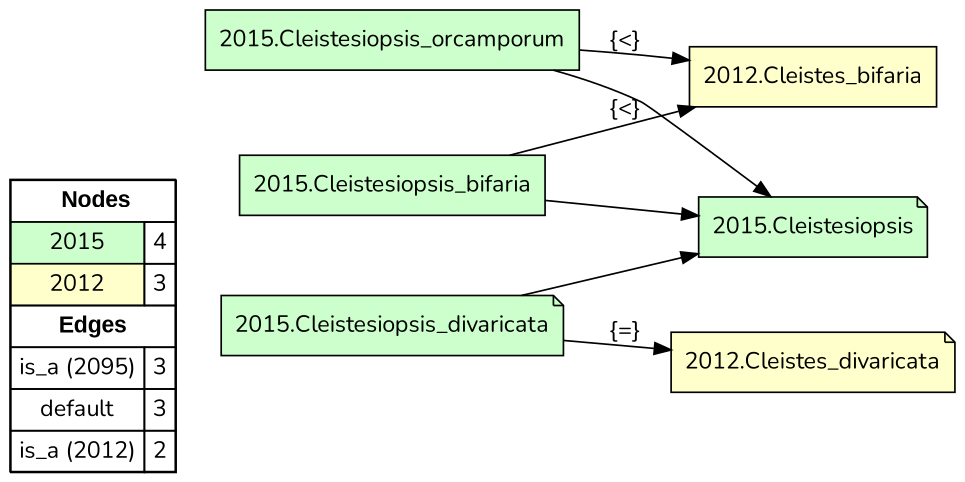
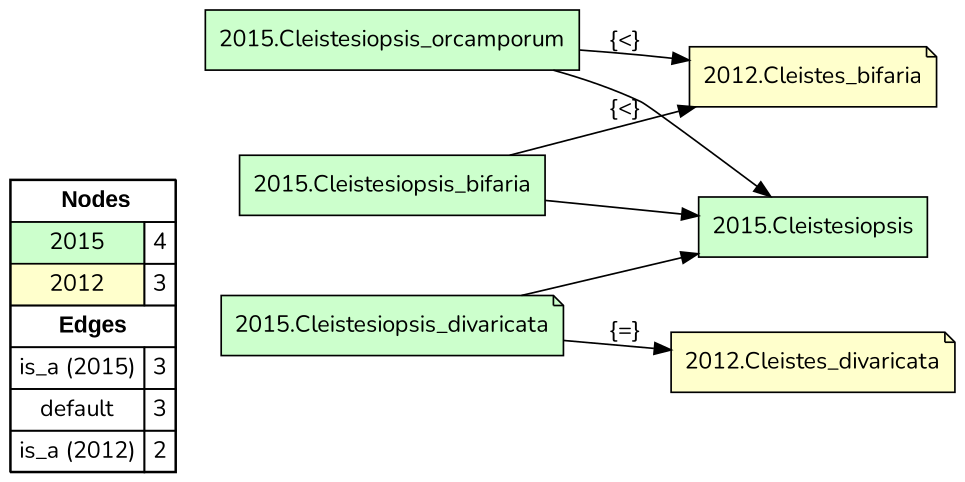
node "2012.Cleistes_bifaria": shape box -> note
node "2015.Cleistesiopsis": shape note -> box
node "Nodes": text "is_a (2095)" -> "is_a (2015)"
